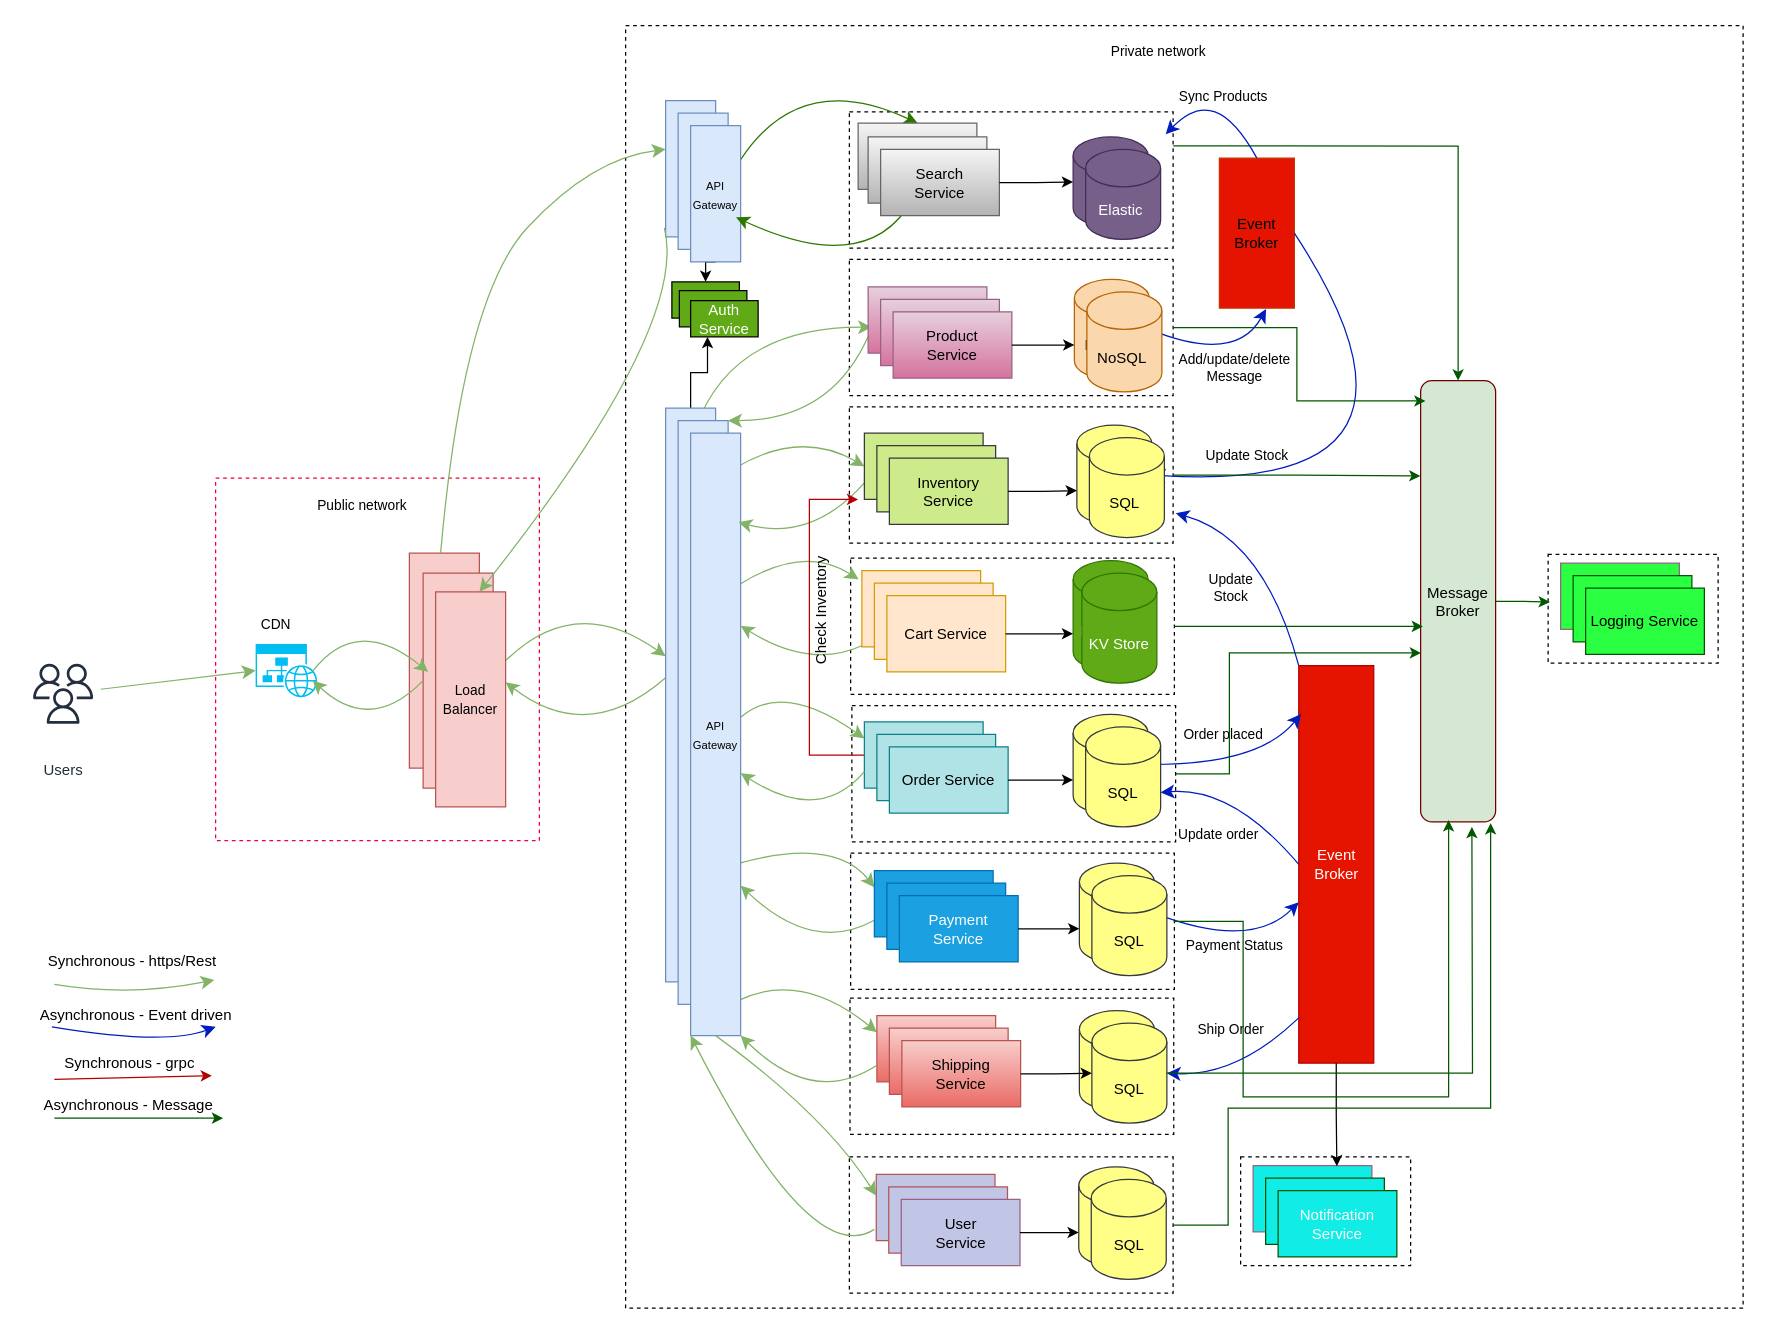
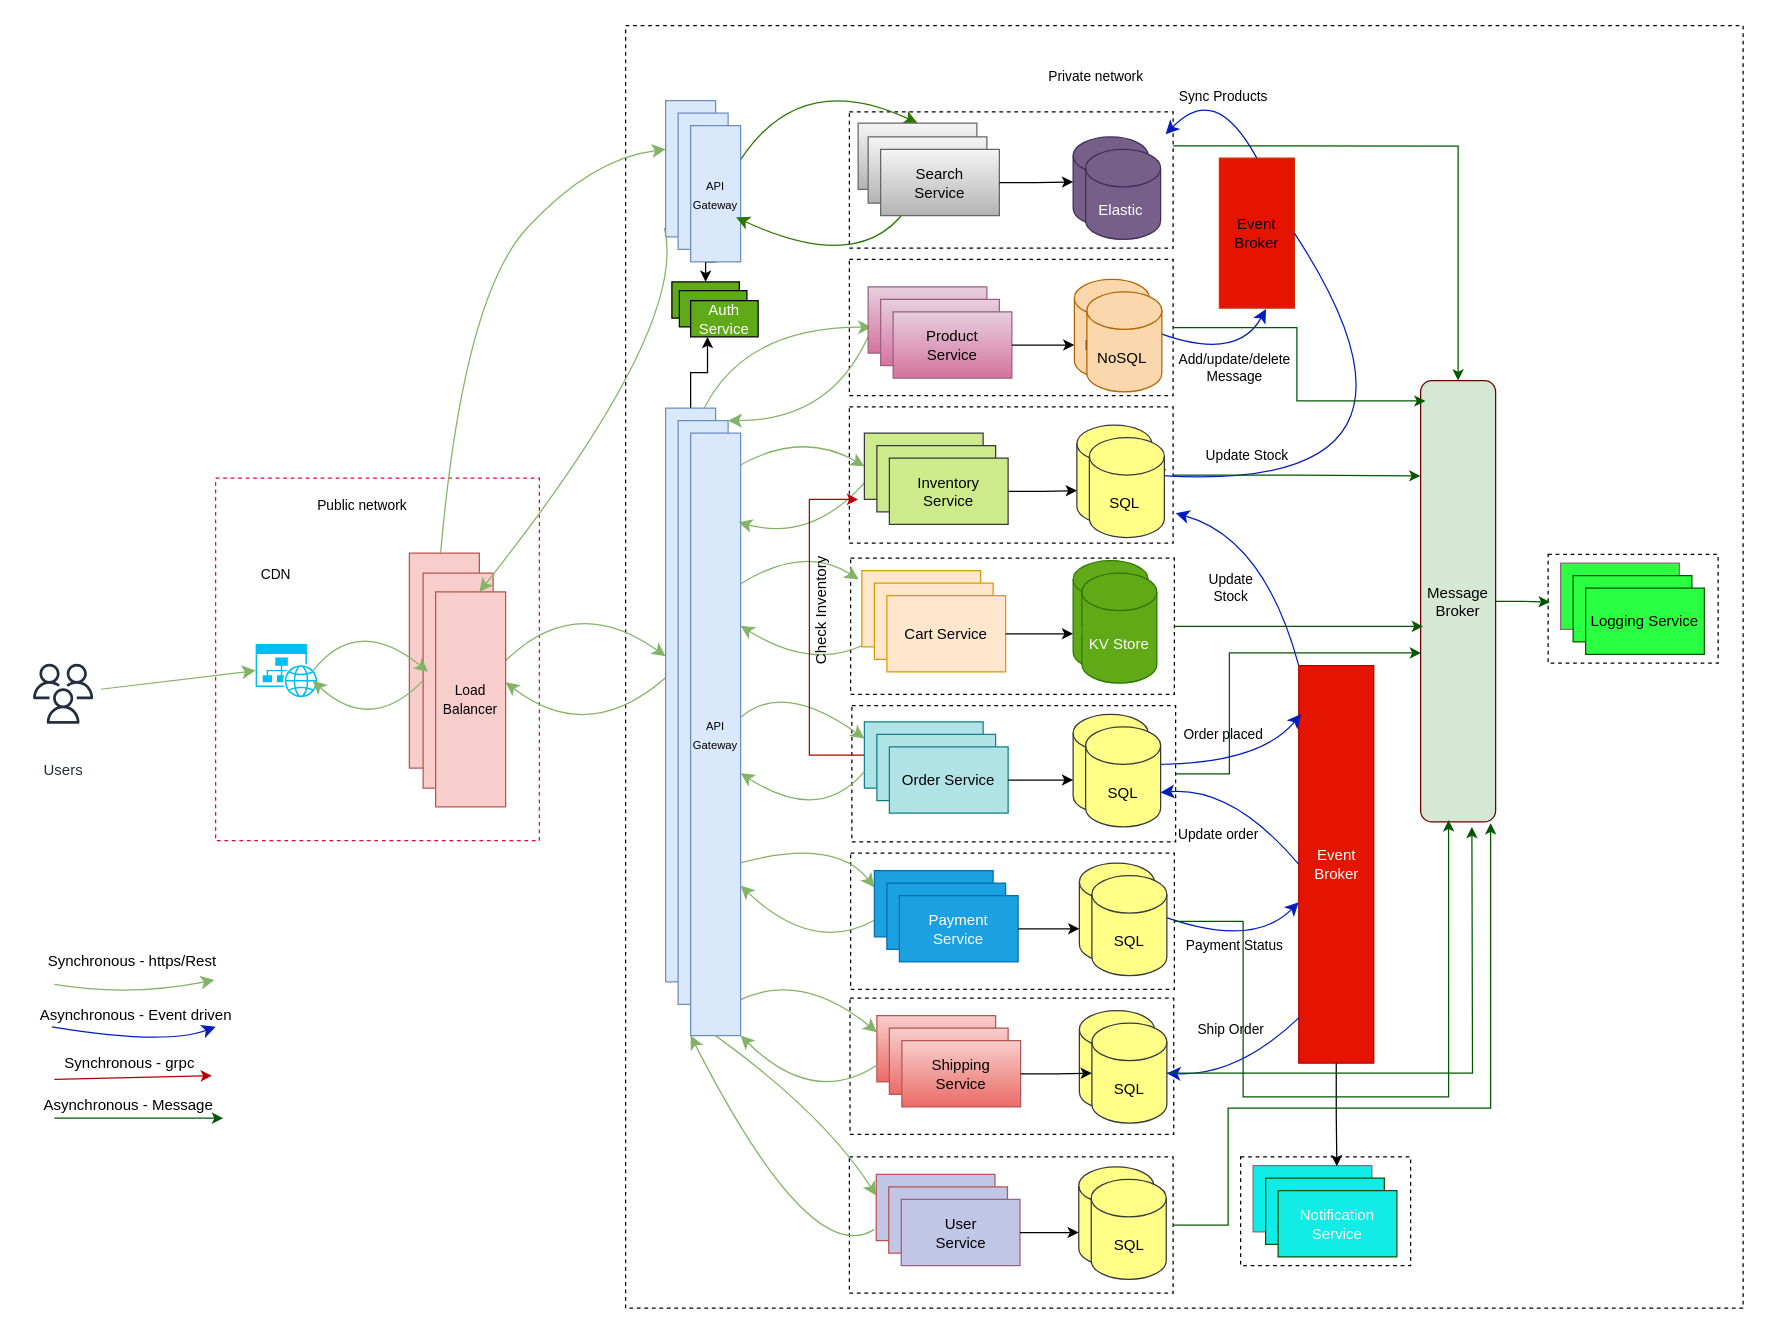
node "Private network": moved (1158, 51) -> (1096, 76)
node "CDN": moved (276, 622) -> (276, 572)
